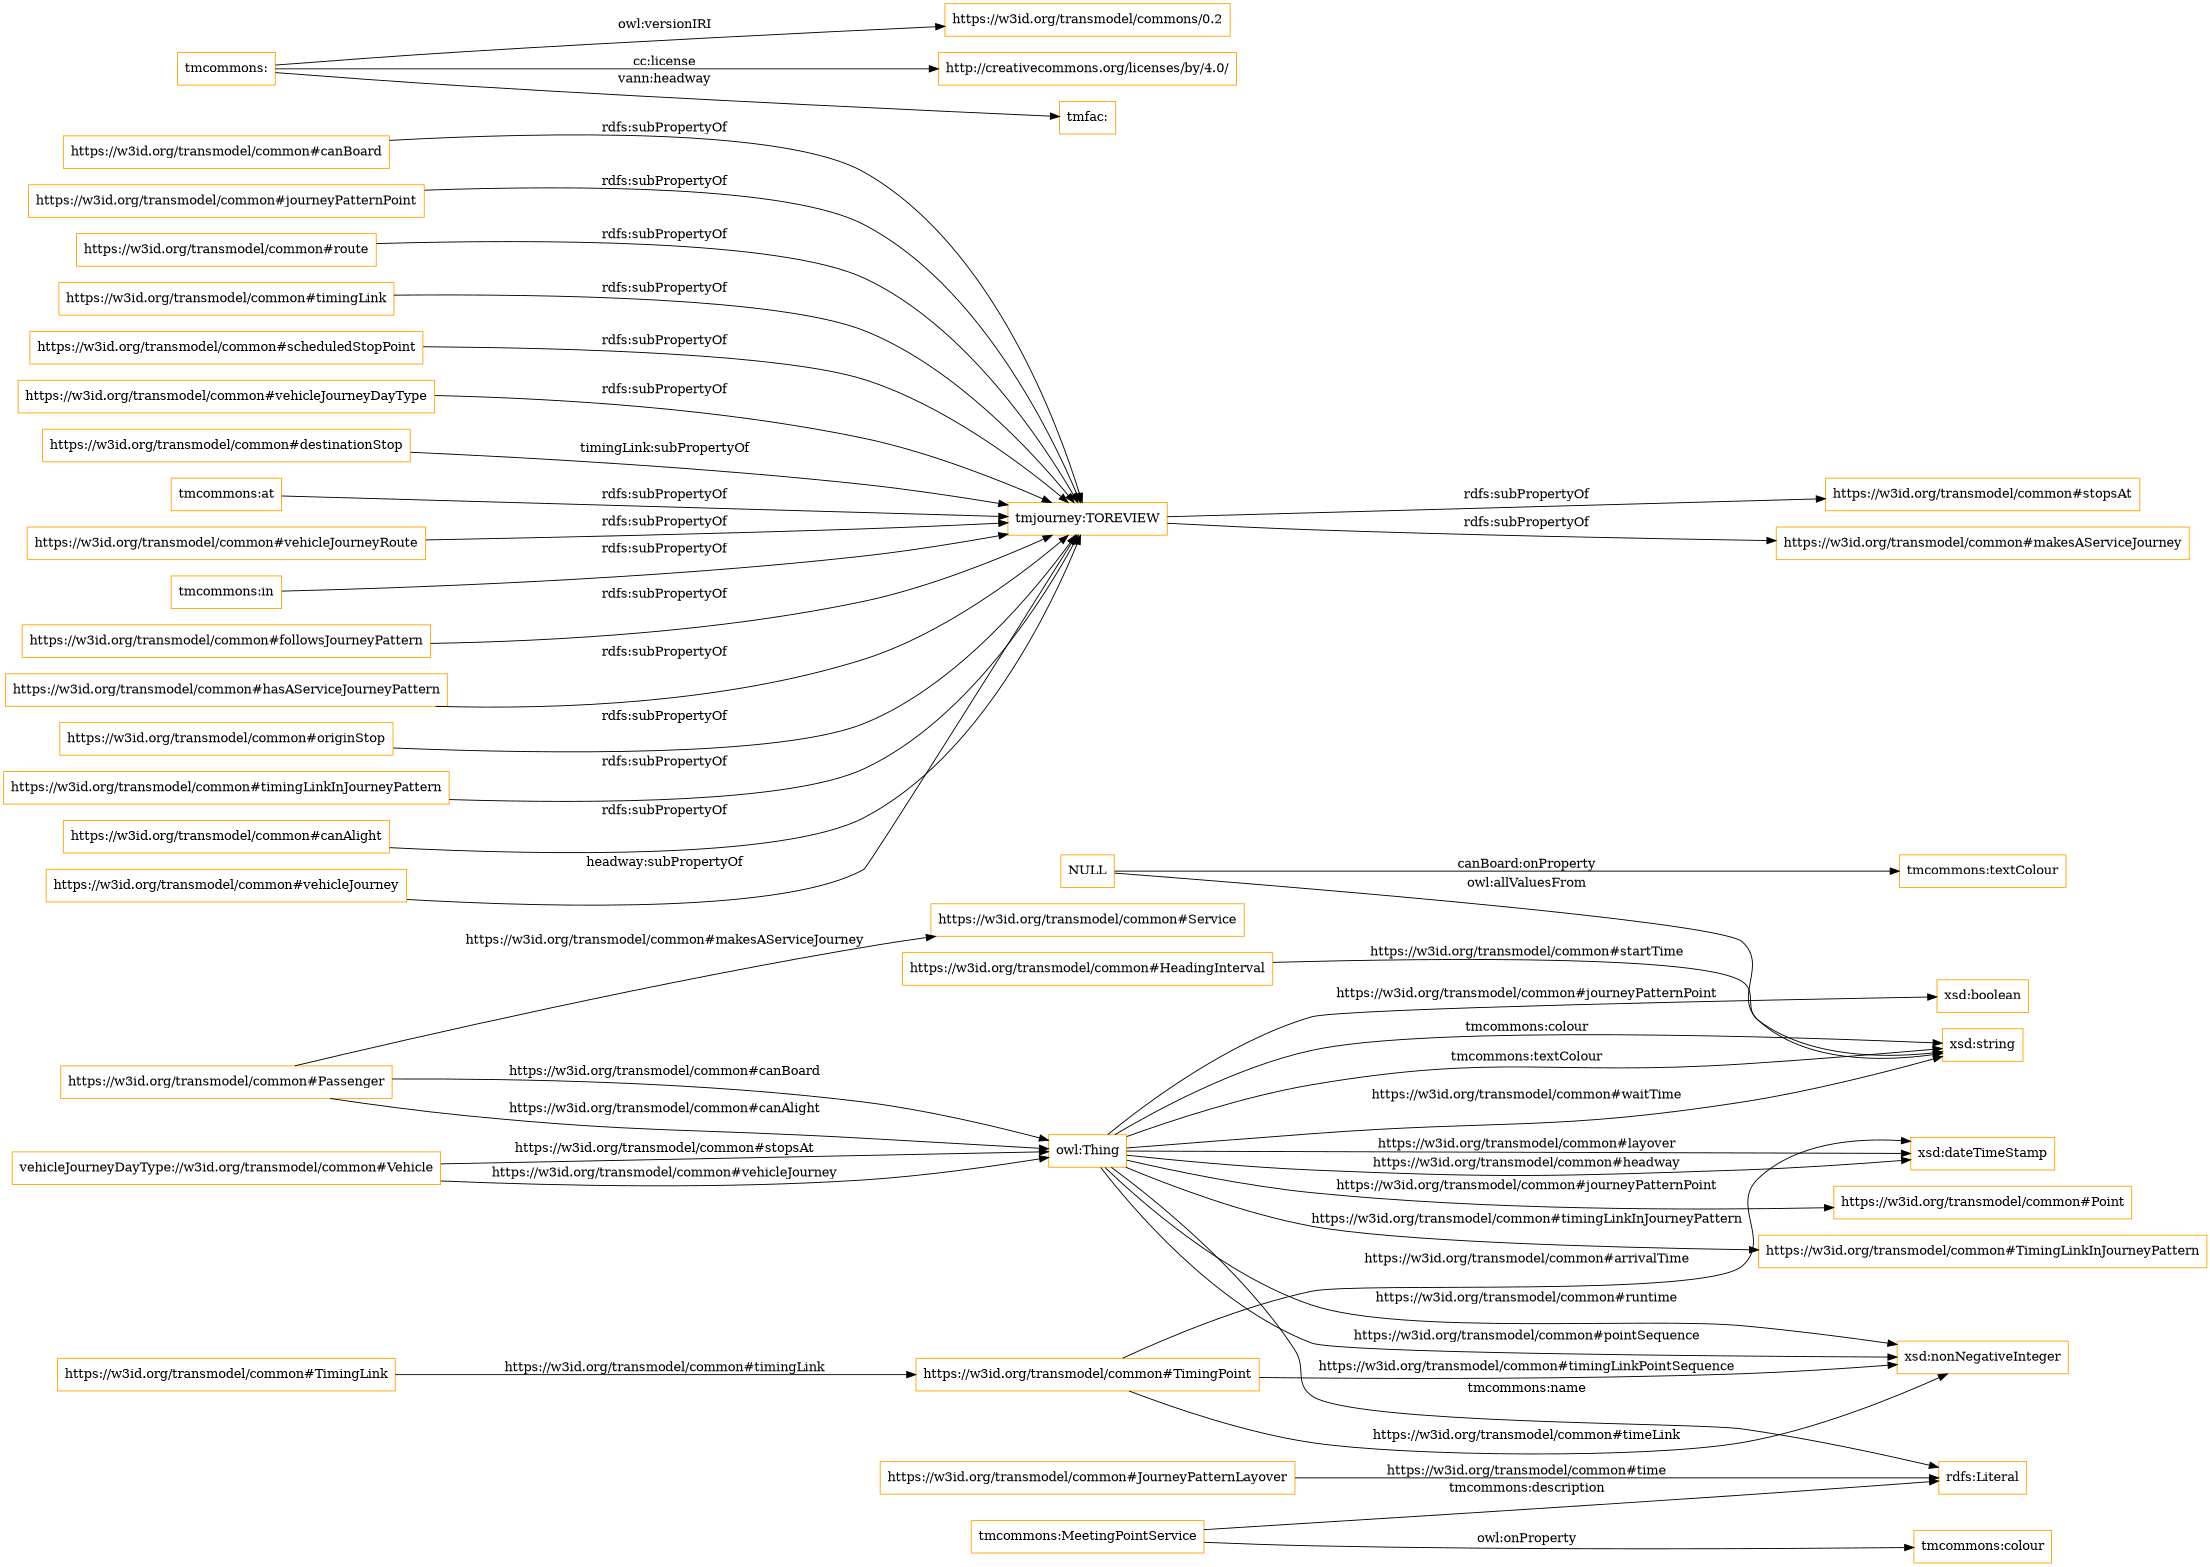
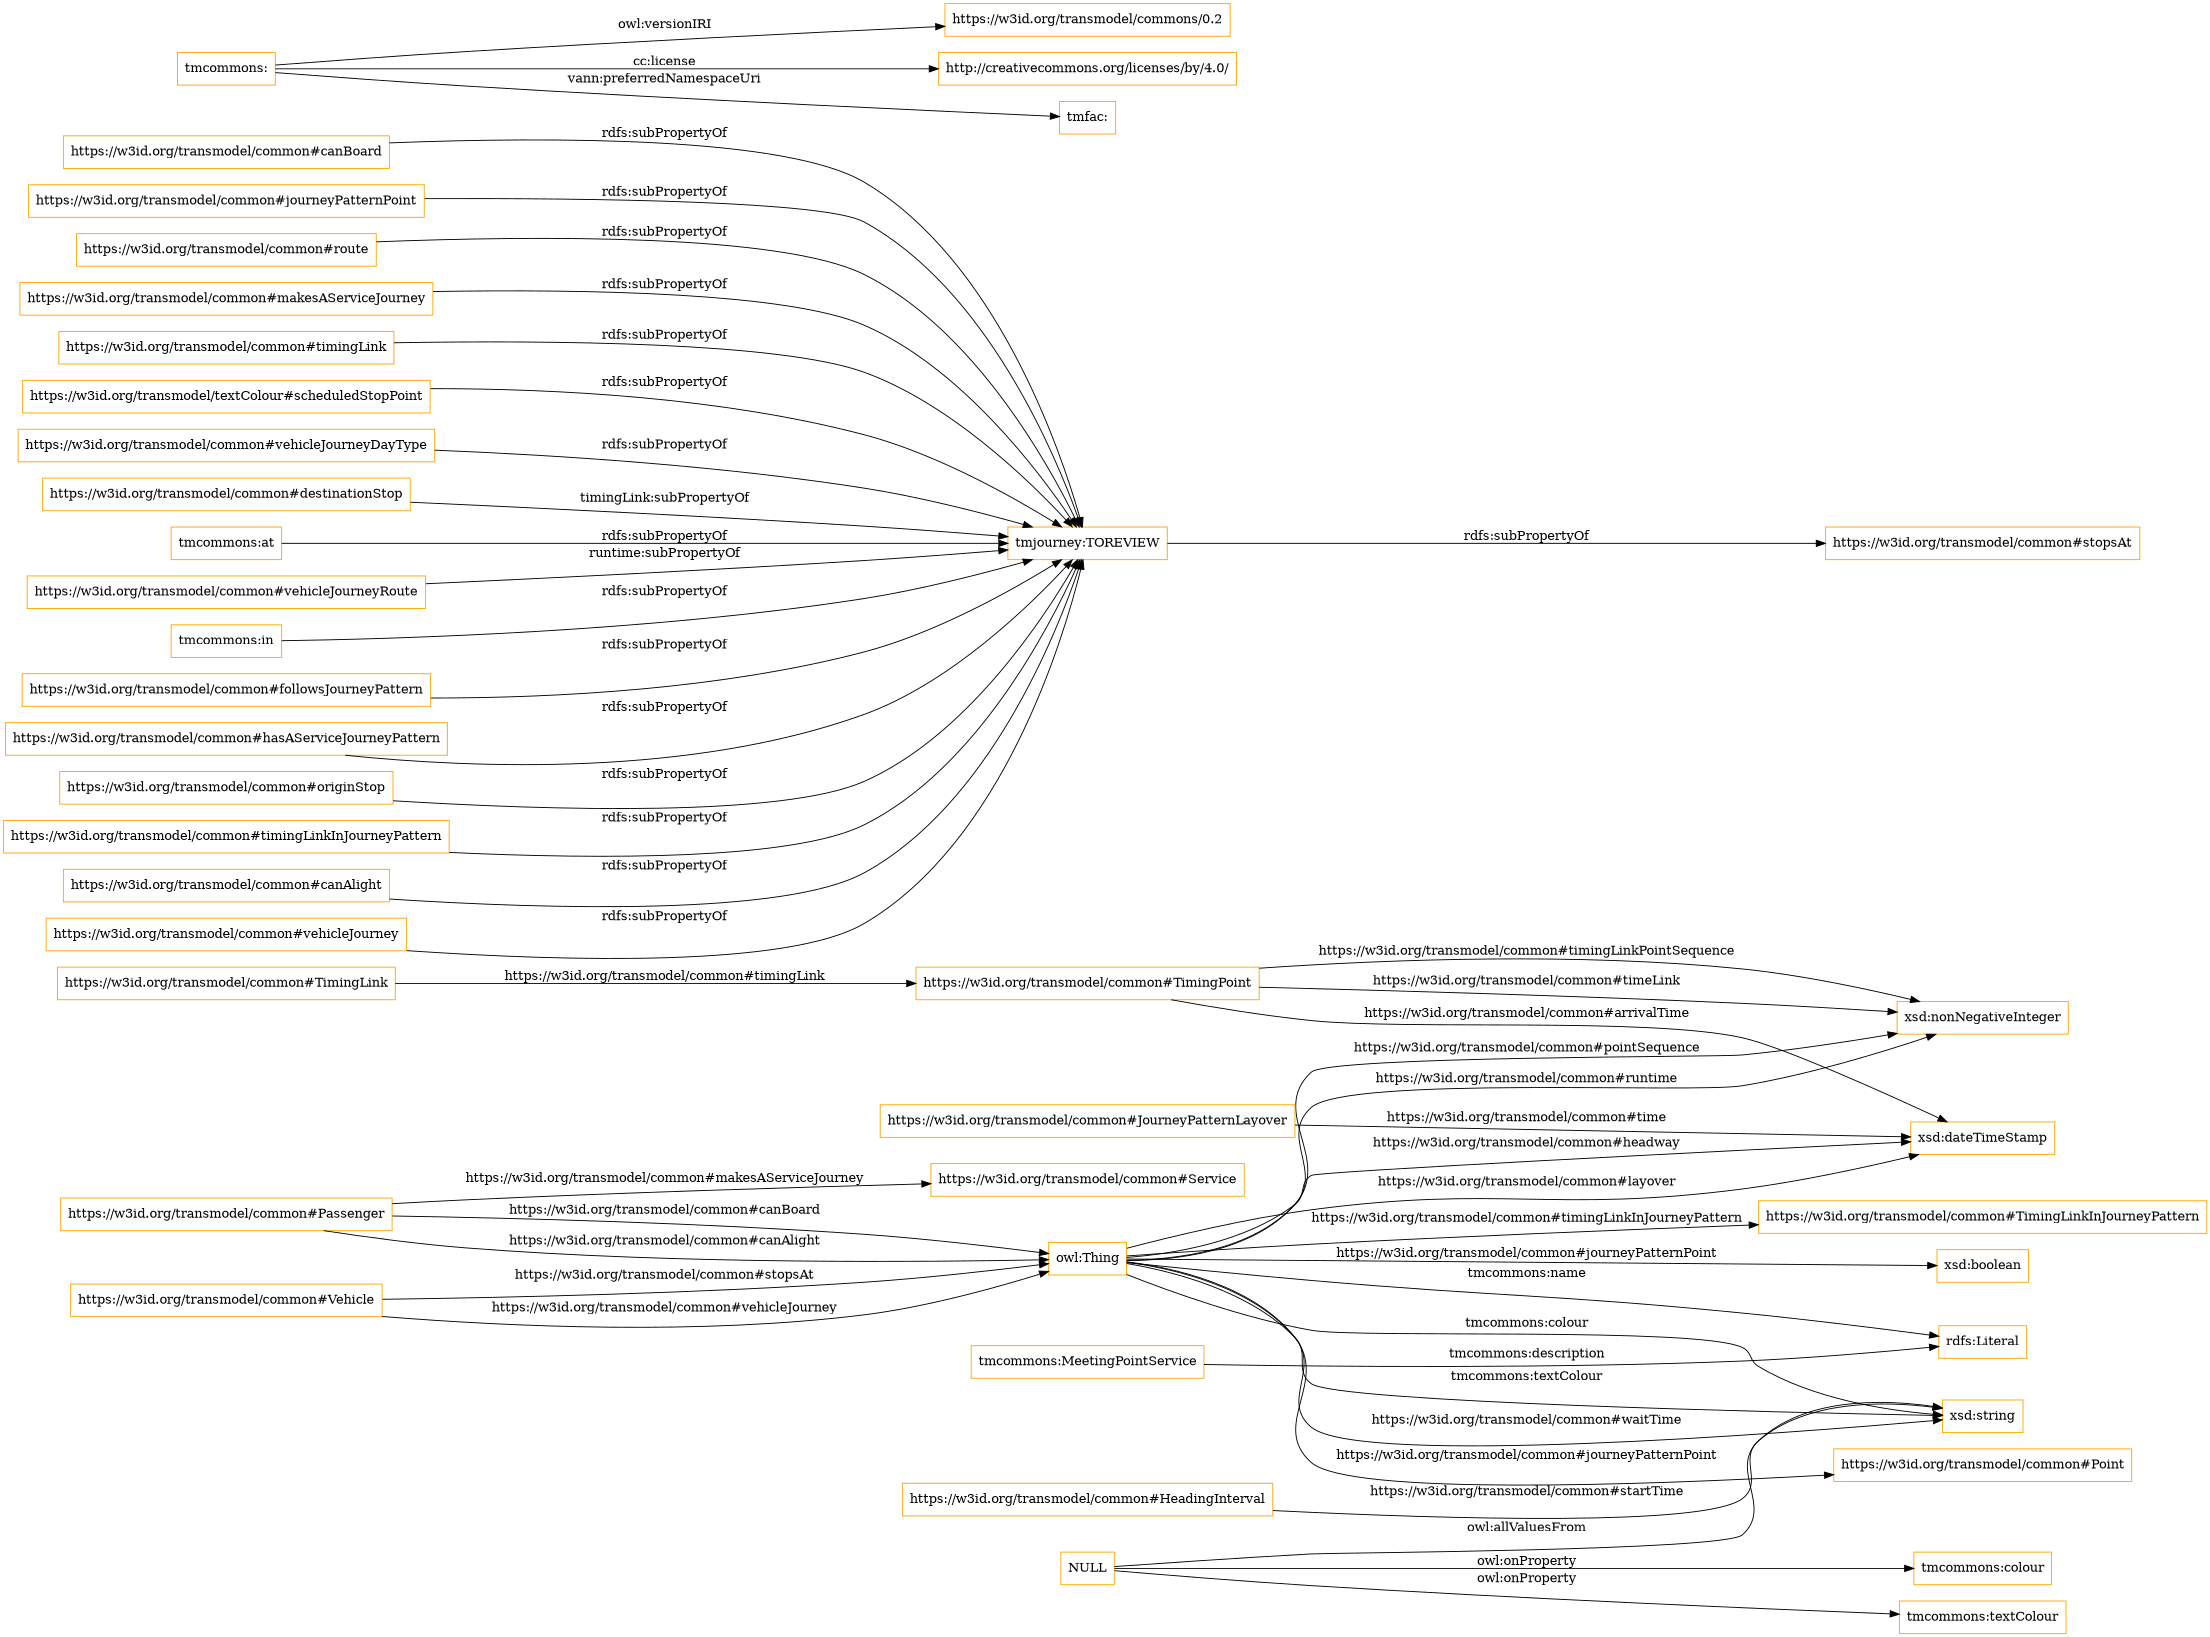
edge "tmcommons:" -> "tmfac:": label "vann:headway" -> "vann:preferredNamespaceUri"
node "https://w3id.org/transmodel/common#scheduledStopPoint": label "https://w3id.org/transmodel/common#scheduledStopPoint" -> "https://w3id.org/transmodel/textColour#scheduledStopPoint"
edge "https://w3id.org/transmodel/common#vehicleJourneyRoute" -> "tmjourney:TOREVIEW": label "rdfs:subPropertyOf" -> "runtime:subPropertyOf"
edge "tmjourney:TOREVIEW" -> "https://w3id.org/transmodel/common#makesAServiceJourney": reversed
edge "https://w3id.org/transmodel/common#vehicleJourney" -> "tmjourney:TOREVIEW": label "headway:subPropertyOf" -> "rdfs:subPropertyOf"
edge "NULL" -> "tmcommons:textColour": label "canBoard:onProperty" -> "owl:onProperty"
node "vehicleJourneyDayType://w3id.org/transmodel/common#Vehicle": label "vehicleJourneyDayType://w3id.org/transmodel/common#Vehicle" -> "https://w3id.org/transmodel/common#Vehicle"
edge "https://w3id.org/transmodel/common#JourneyPatternLayover" -> "rdfs:Literal": now "https://w3id.org/transmodel/common#JourneyPatternLayover" -> "xsd:dateTimeStamp"
edge "tmcommons:MeetingPointService" -> "tmcommons:colour": now "NULL" -> "tmcommons:colour"
